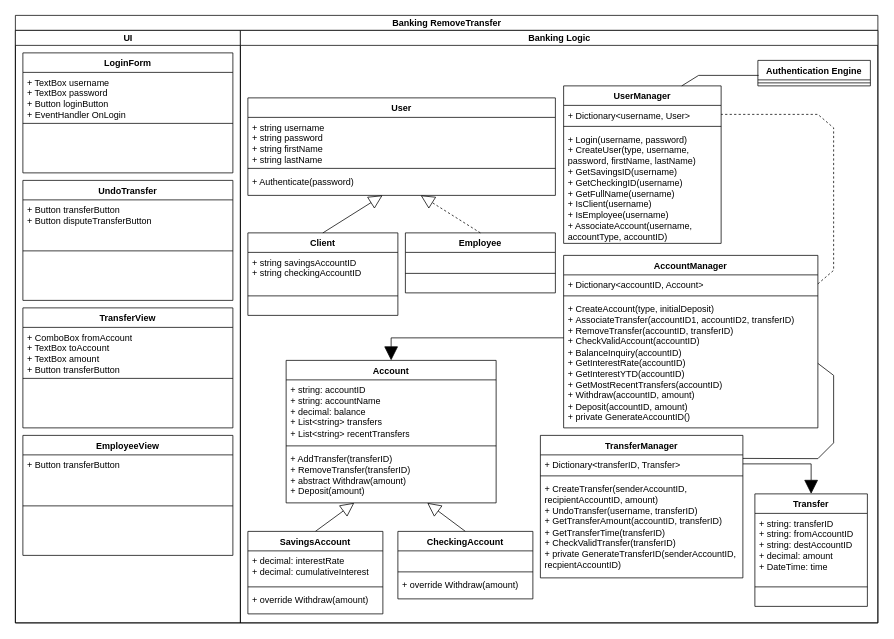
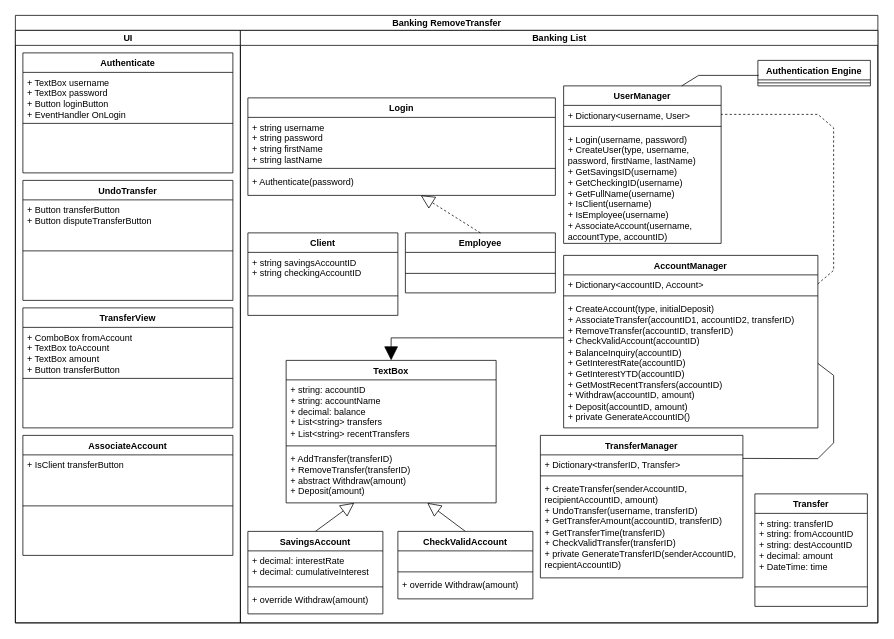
node "Banking Logic": label "Banking Logic" -> "Banking List"
node "LoginForm": label "LoginForm" -> "Authenticate"
node "User": label "User" -> "Login"
edge "Client" -> "+ Authenticate(password)": removed
node "Account": label "Account" -> "TextBox"
node "EmployeeView": label "EmployeeView" -> "AssociateAccount"
node "+ Button transferButton": label "+ Button transferButton" -> "+ IsClient transferButton"
edge "+ Dictionary<transferID, Transfer>" -> "Transfer": removed
node "CheckingAccount": label "CheckingAccount" -> "CheckValidAccount"
